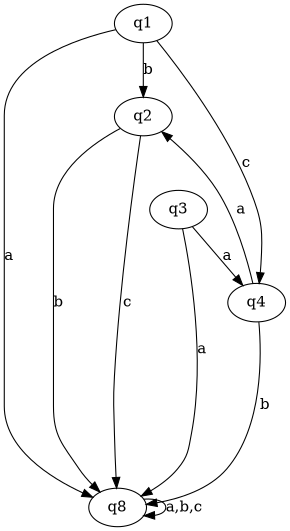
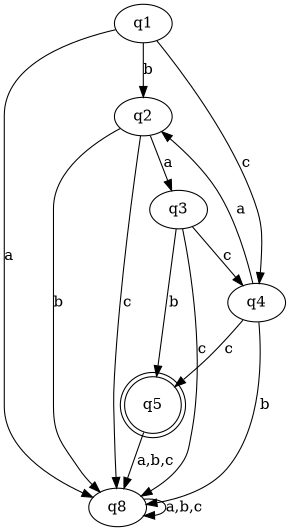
edge "q2" -> "q3": added, label "a"
edge "q3" -> "q4": label "a" -> "c"
edge "q3" -> "q8": label "a" -> "c"
node "q5": added
